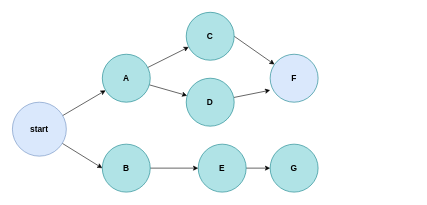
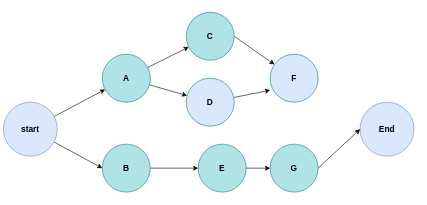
node "D": fillcolor #b0e3e6 -> #dae8fc
node "start": moved (39, 129) -> (30, 129)
node "End": added
edge "G" -> "End": added
